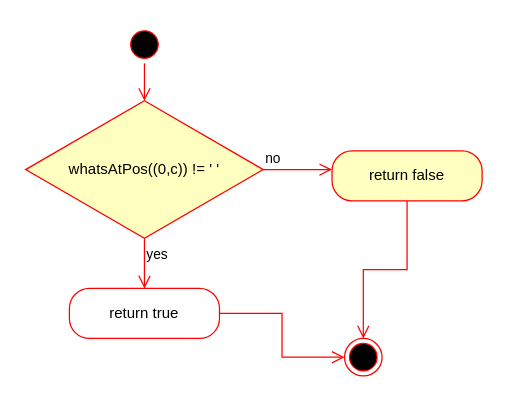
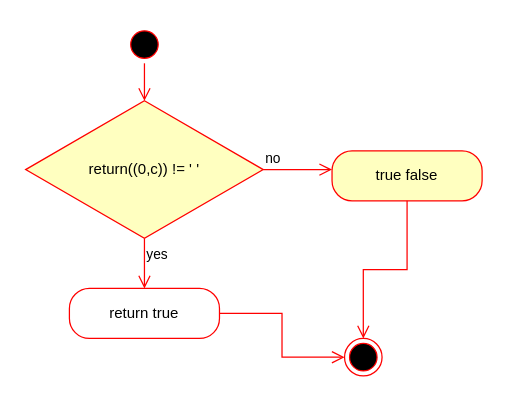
node "whatsAtPos((0,c)) != ' '": label "whatsAtPos((0,c)) != ' '" -> "return((0,c)) != ' '"
node "return false": label "return false" -> "true false"
